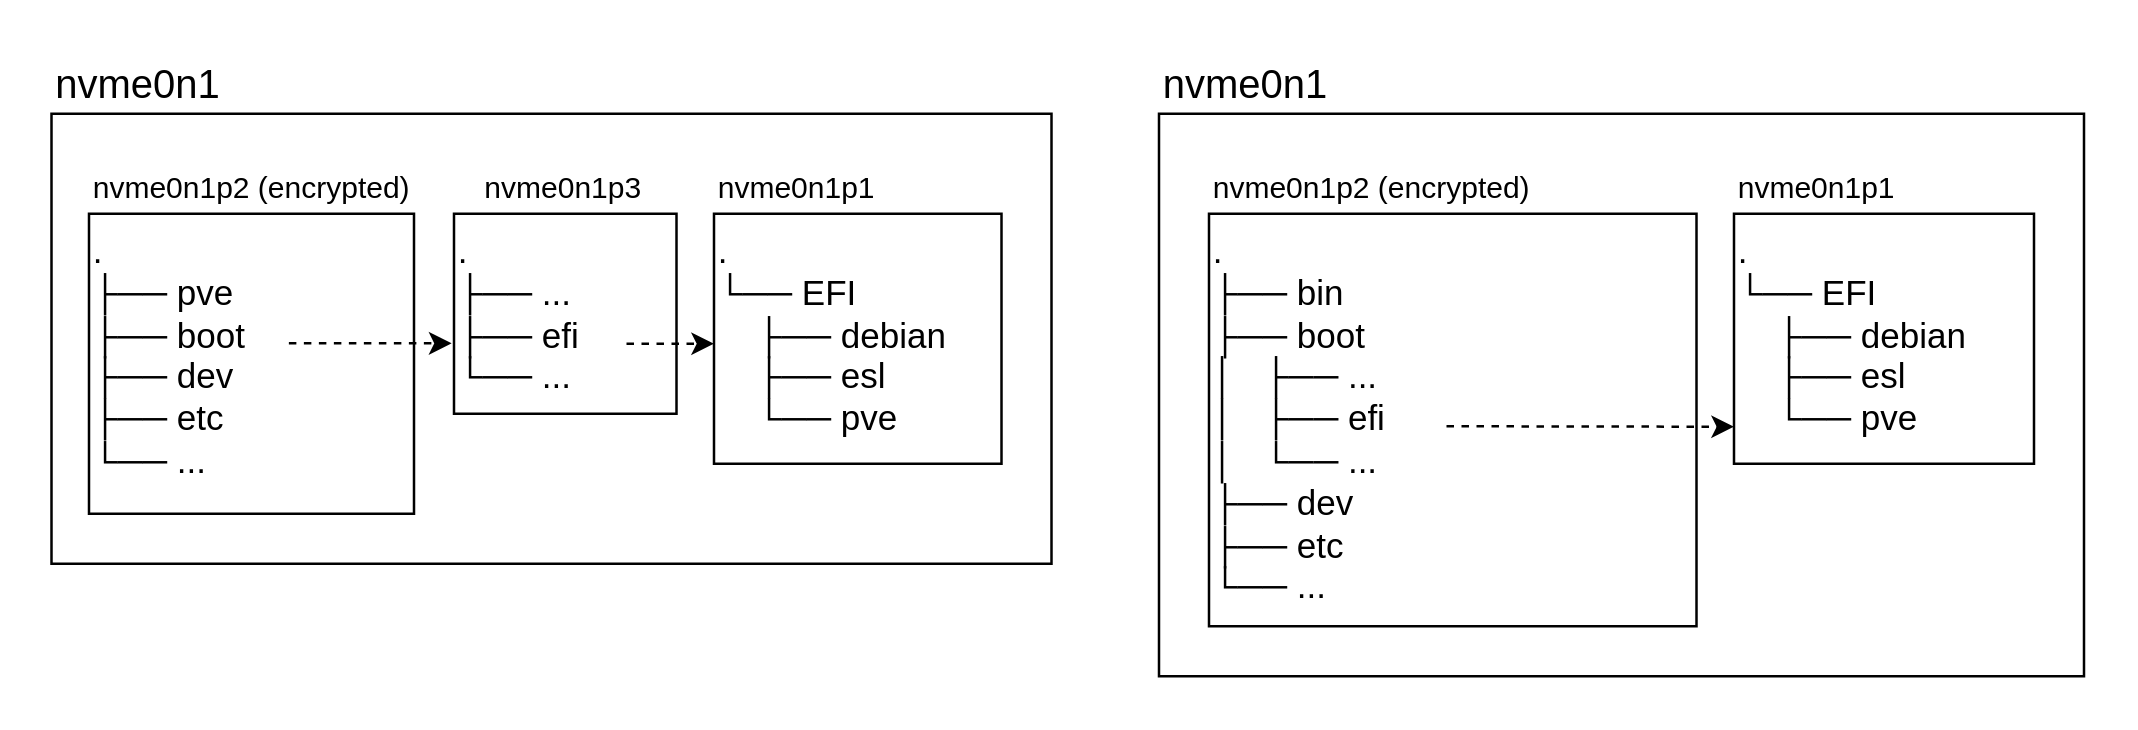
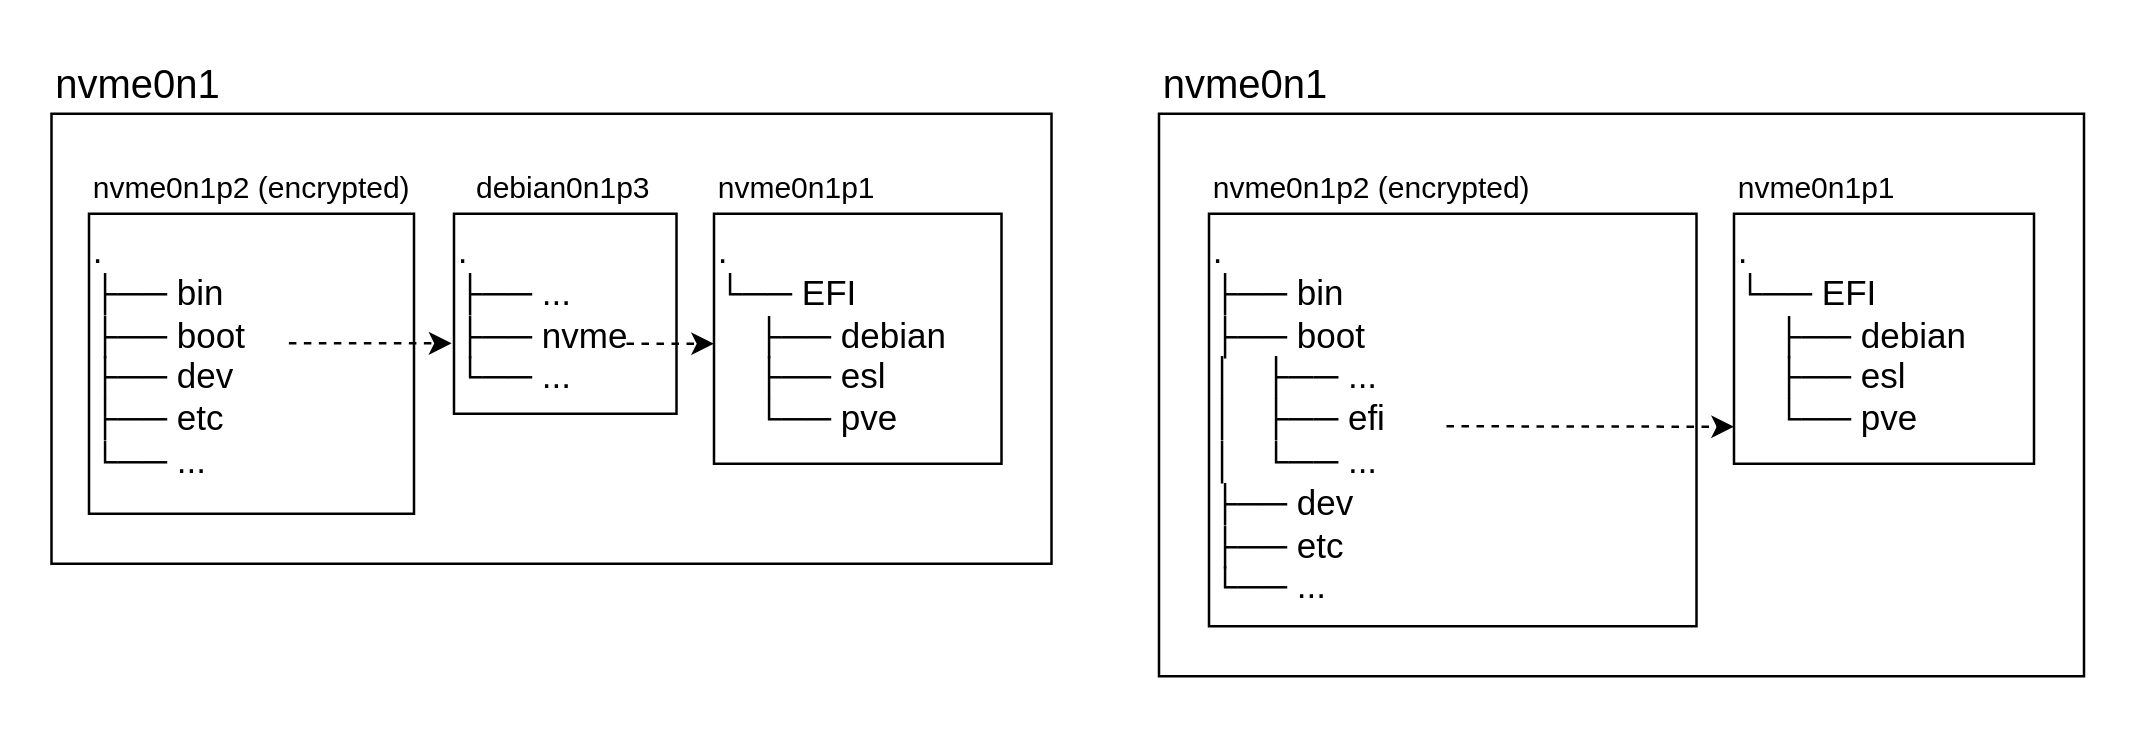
node "nvme0n1p3": label "nvme0n1p3" -> "debian0n1p3"
node ". ├── ... ├── efi └── ...": label ". ├── ... ├── efi └── ..." -> ". ├── ... ├── nvme └── ..."
node ". ├── pve ├── boot ├── dev ├── etc └── ...": label ". ├── pve ├── boot ├── dev ├── etc └── ..." -> ". ├── bin ├── boot ├── dev ├── etc └── ..."
